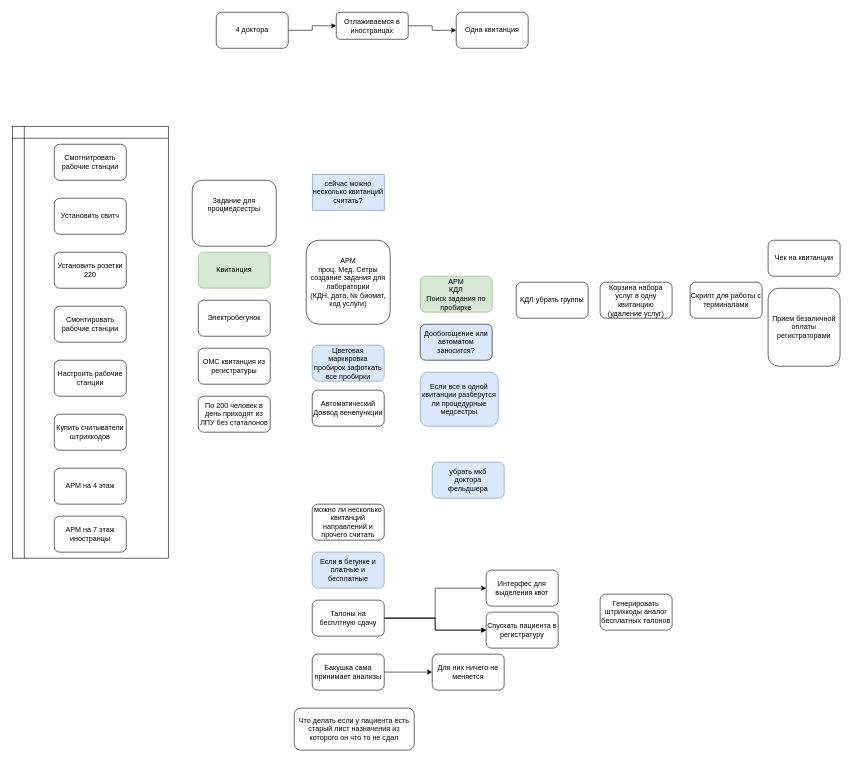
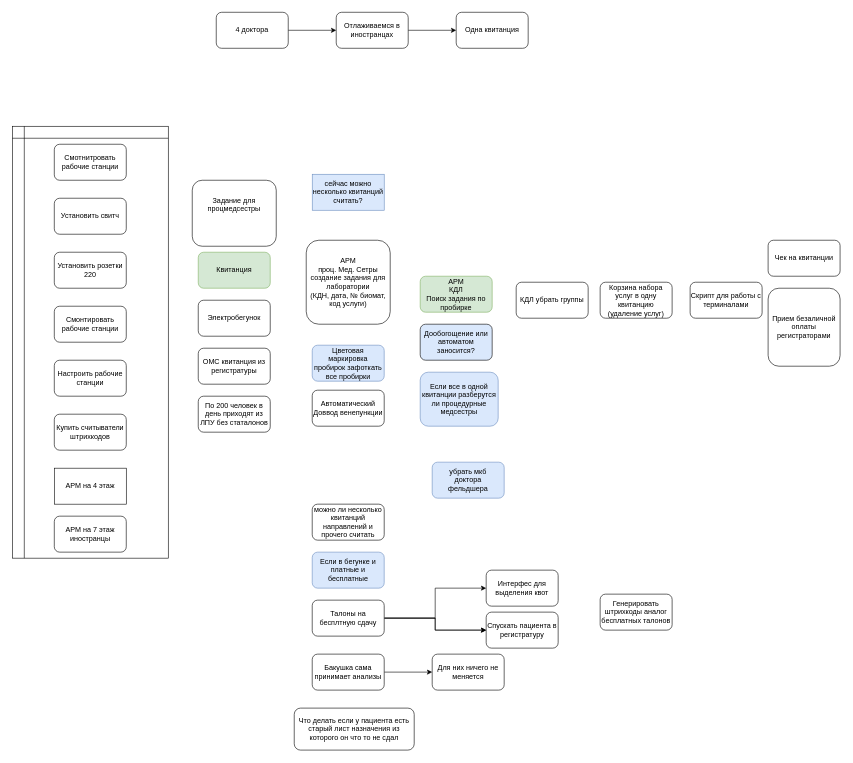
node "Отлаживаемся в иностранцах": size 72x27 -> 72x36
node "АРМ на 4 этаж": shape rounded rectangle -> rectangle
